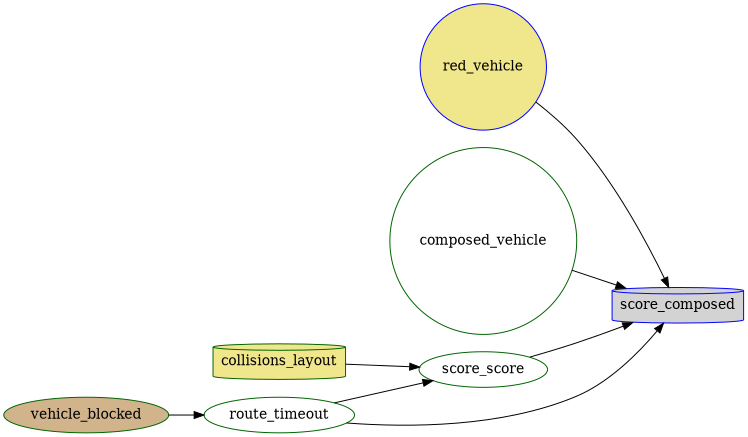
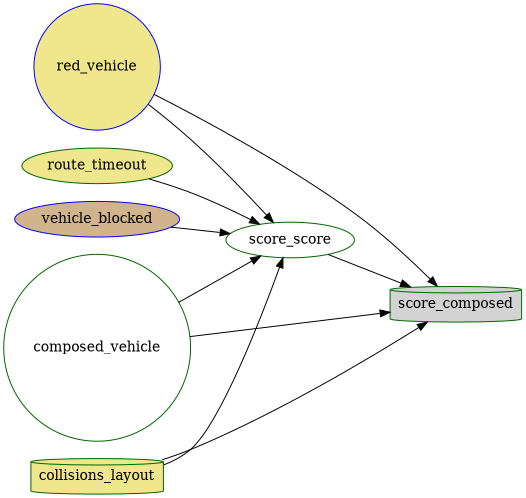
edge "red_vehicle" -> "score_score": added
edge "composed_vehicle" -> "score_score": added
node "score_composed": color blue -> darkgreen
node "vehicle_blocked": color darkgreen -> blue
edge "vehicle_blocked" -> "route_timeout": now "vehicle_blocked" -> "score_score"
node "route_timeout": fillcolor white -> khaki
edge "route_timeout" -> "score_composed": now "collisions_layout" -> "score_composed"
